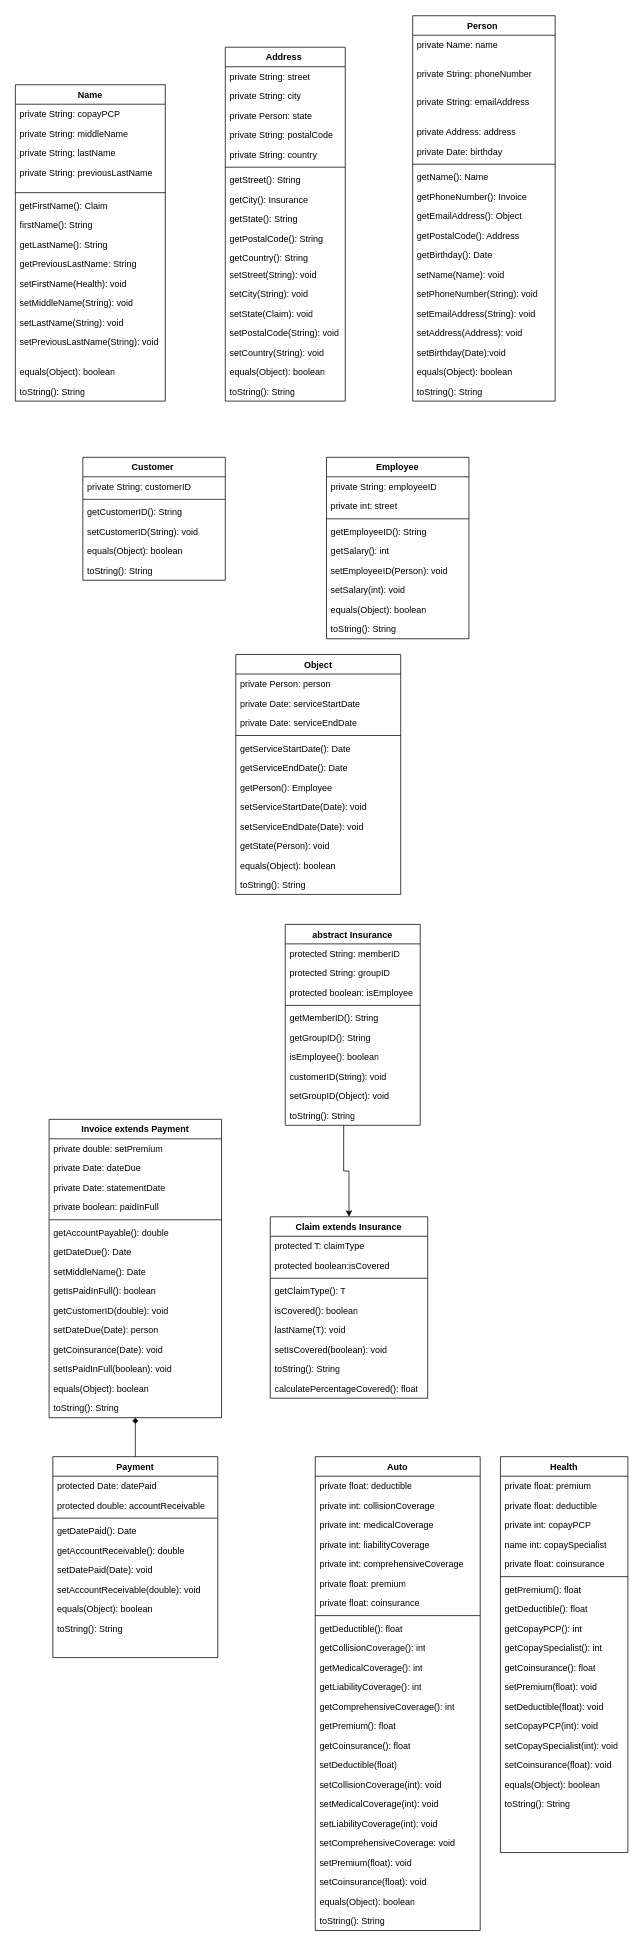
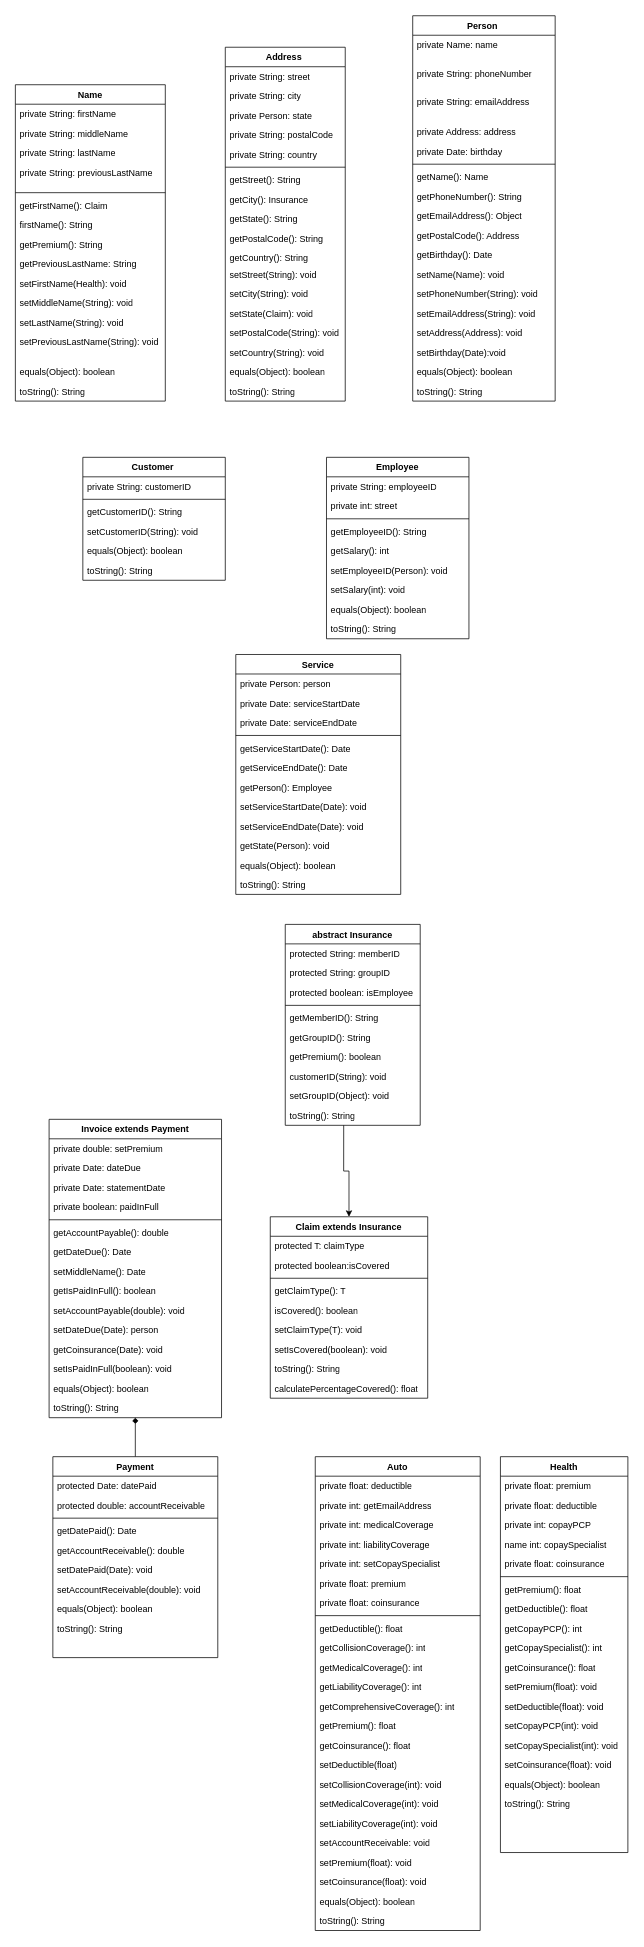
node "private String: copayPCP": label "private String: copayPCP" -> "private String: firstName"
node "getPhoneNumber(): Invoice": label "getPhoneNumber(): Invoice" -> "getPhoneNumber(): String"
node "getLastName(): String": label "getLastName(): String" -> "getPremium(): String"
node "Object": label "Object" -> "Service"
node "isEmployee(): boolean": label "isEmployee(): boolean" -> "getPremium(): boolean"
node "getCustomerID(double): void": label "getCustomerID(double): void" -> "setAccountPayable(double): void"
node "lastName(T): void": label "lastName(T): void" -> "setClaimType(T): void"
node "private int: collisionCoverage": label "private int: collisionCoverage" -> "private int: getEmailAddress"
node "private int: comprehensiveCoverage": label "private int: comprehensiveCoverage" -> "private int: setCopaySpecialist"
node "setComprehensiveCoverage: void": label "setComprehensiveCoverage: void" -> "setAccountReceivable: void"
